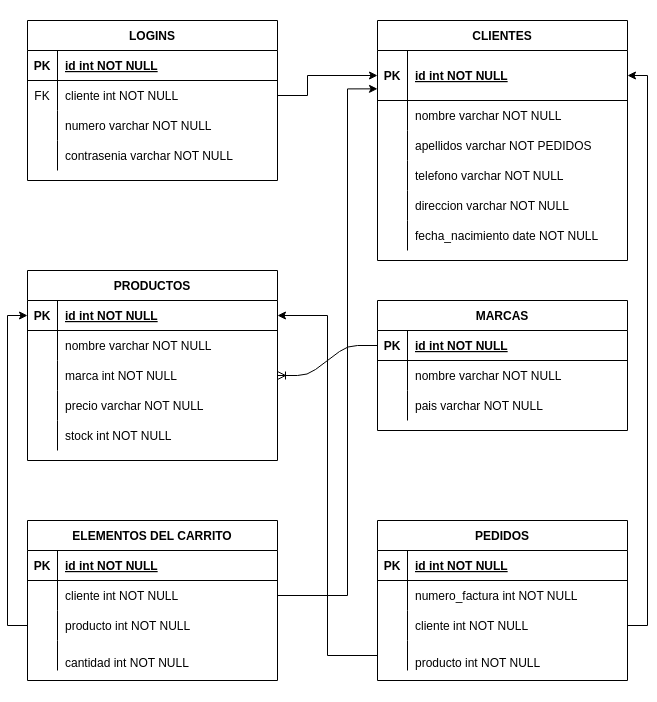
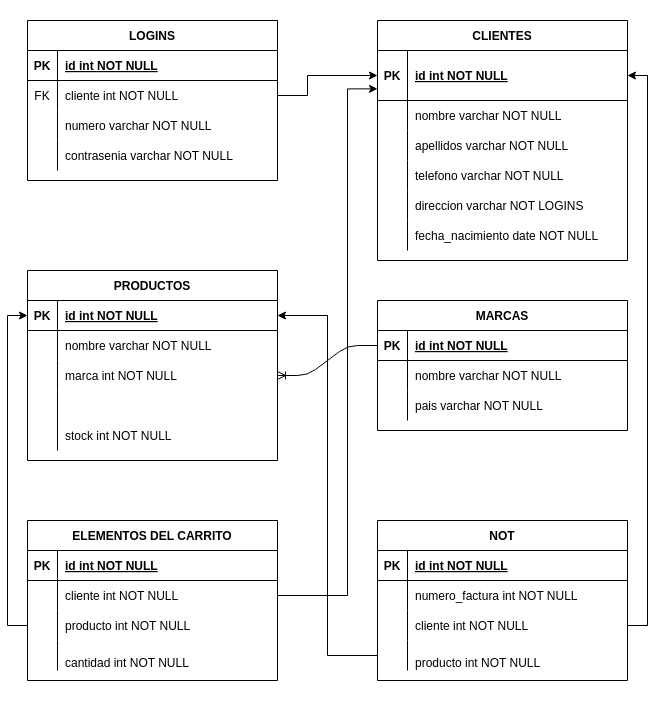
node "apellidos varchar NOT PEDIDOS": label "apellidos varchar NOT PEDIDOS" -> "apellidos varchar NOT NULL"
node "direccion varchar NOT NULL": label "direccion varchar NOT NULL" -> "direccion varchar NOT LOGINS"
node "precio varchar NOT NULL": removed
node "PEDIDOS": label "PEDIDOS" -> "NOT"
